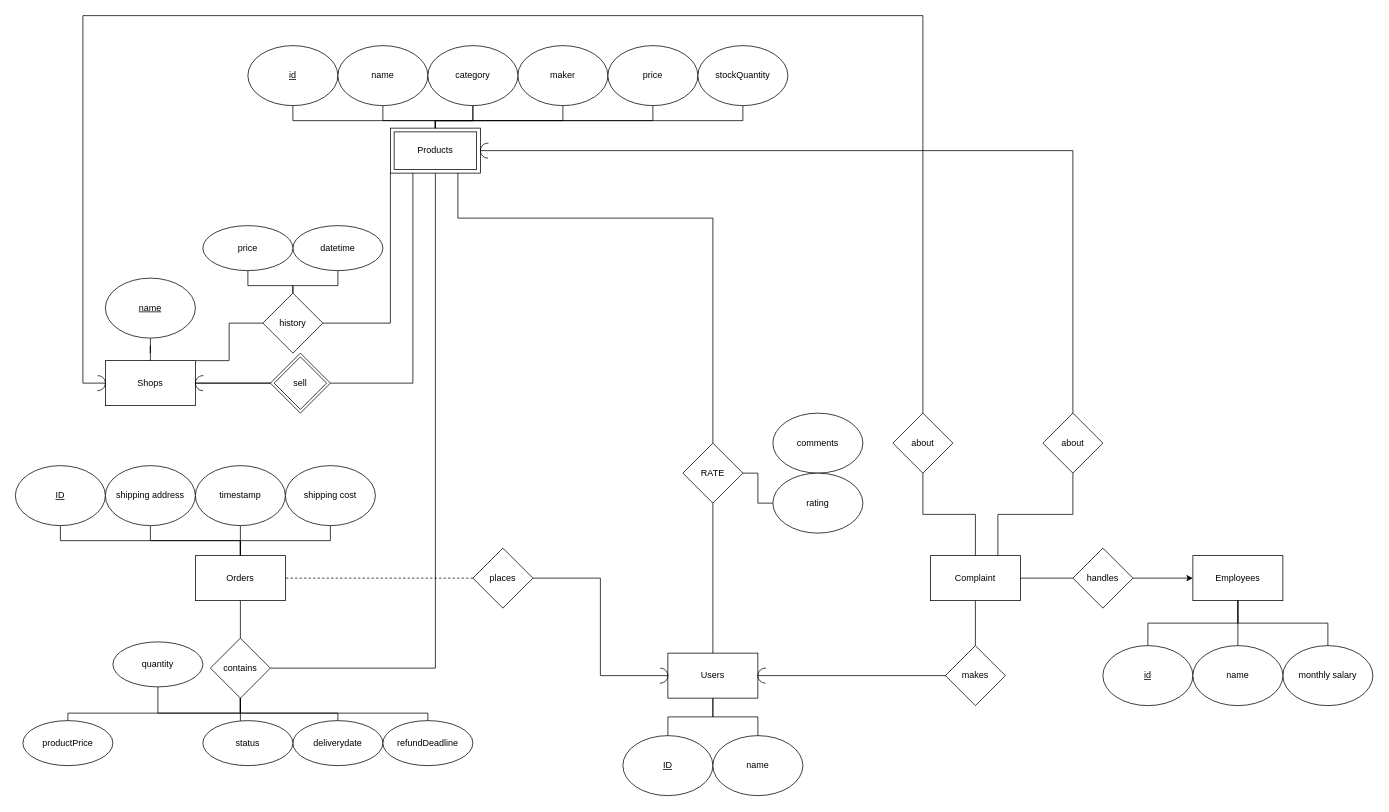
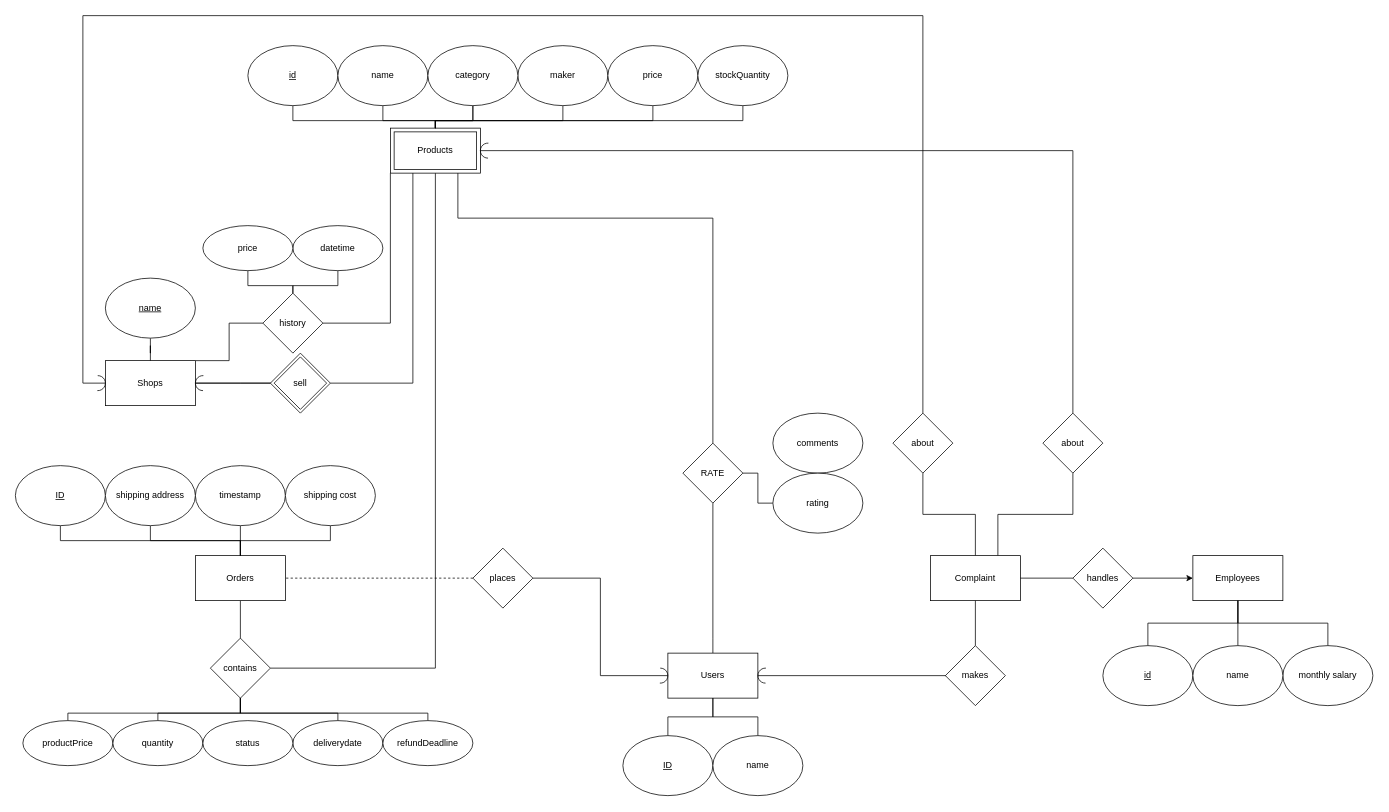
node "quantity": moved (158, 664) -> (158, 743)
edge "contains" -- "status": removed
